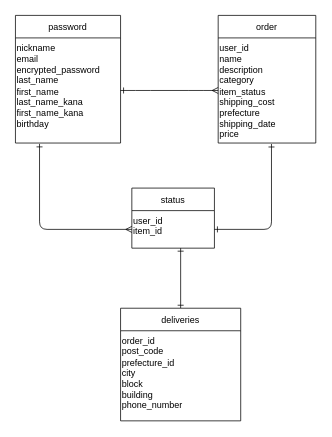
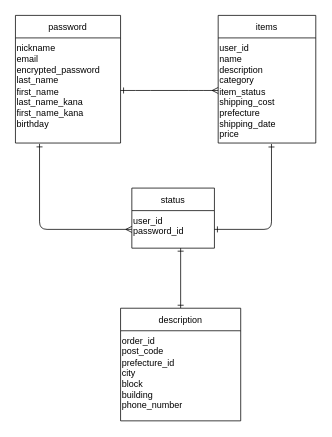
node "order": label "order" -> "items"
node "user_id item_id": label "user_id item_id" -> "user_id password_id"
node "deliveries": label "deliveries" -> "description"
